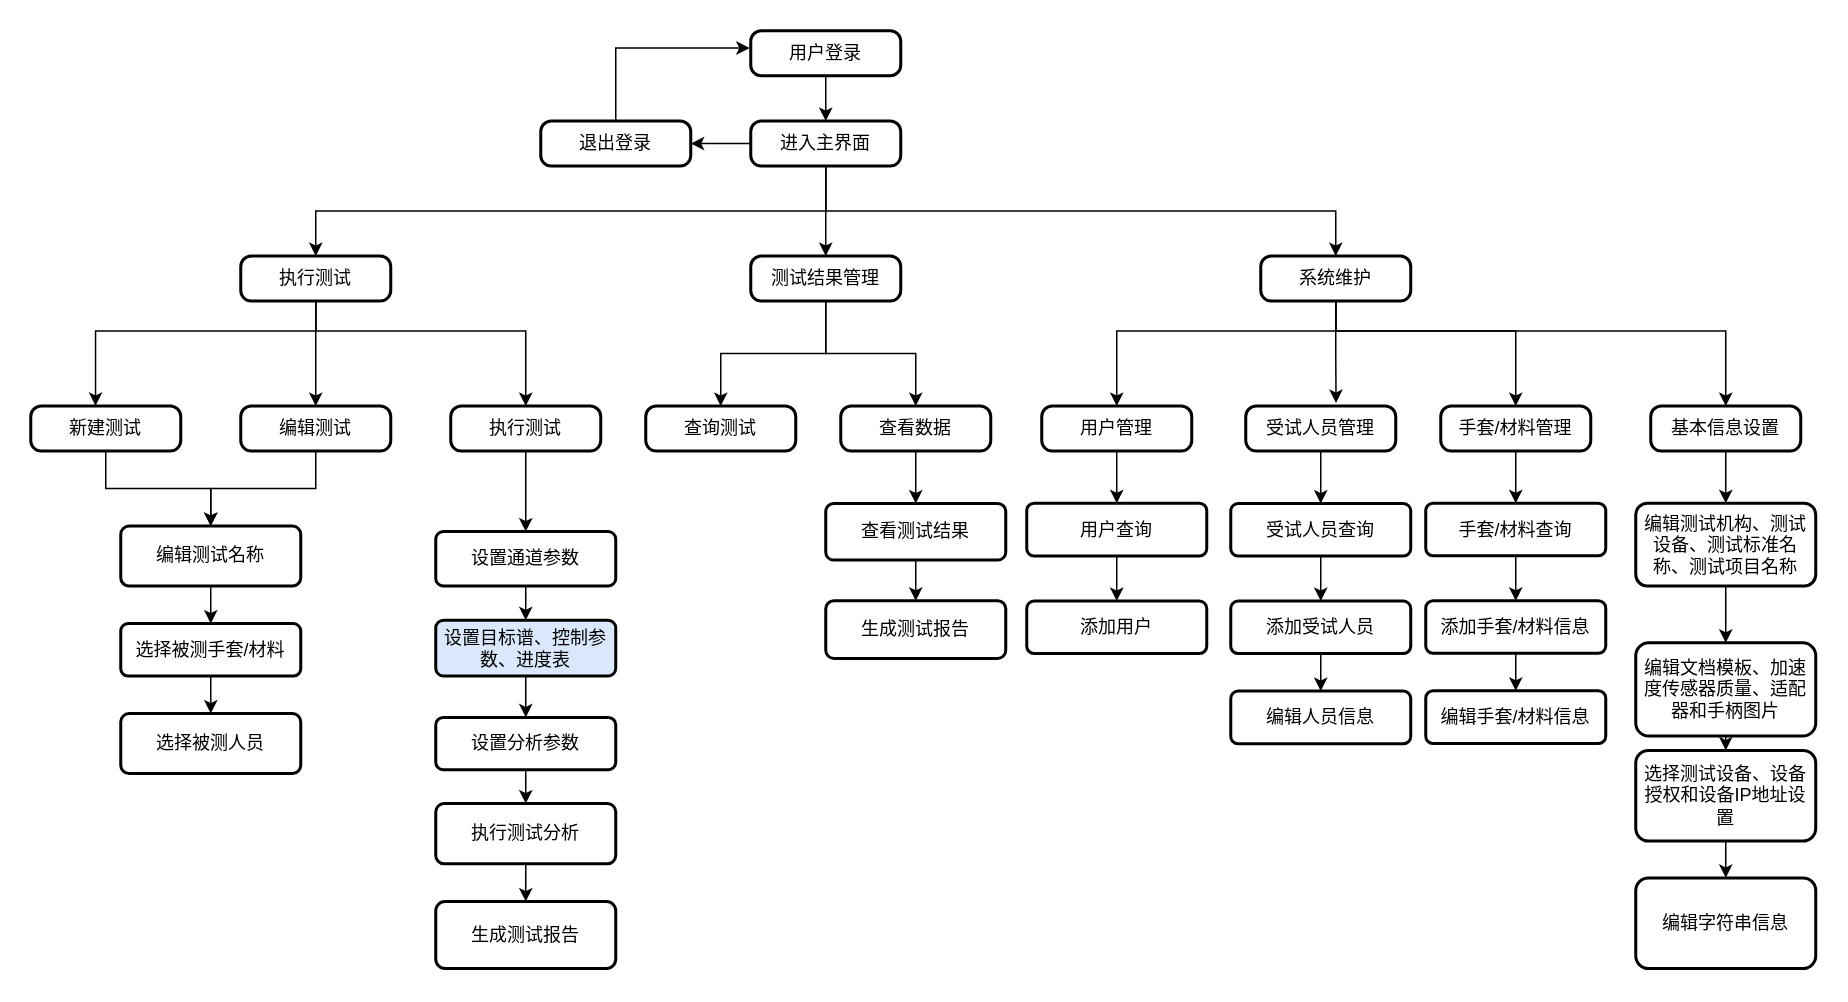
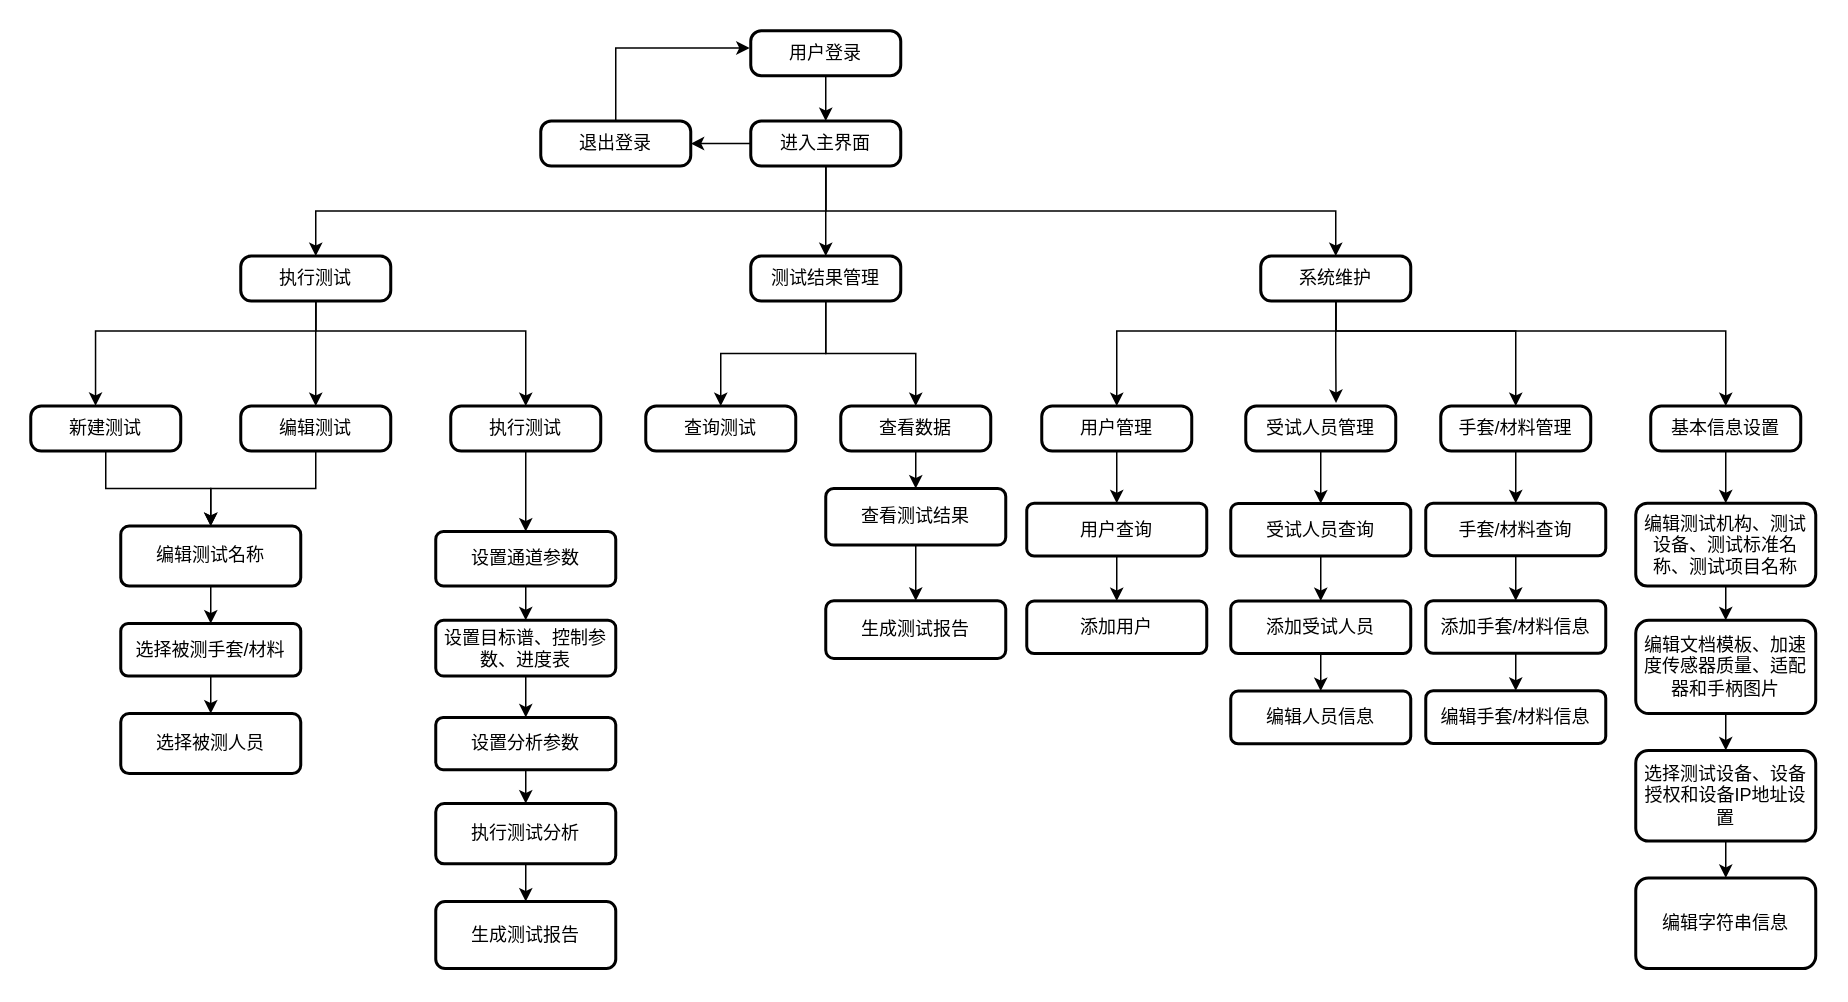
node "查看测试结果": moved (916, 532) -> (916, 517)
node "设置目标谱、控制参数、进度表": fillcolor #dae8fc -> #ffffff
node "编辑文档模板、加速度传感器质量、适配器和手柄图片": moved (1726, 689) -> (1726, 667)
